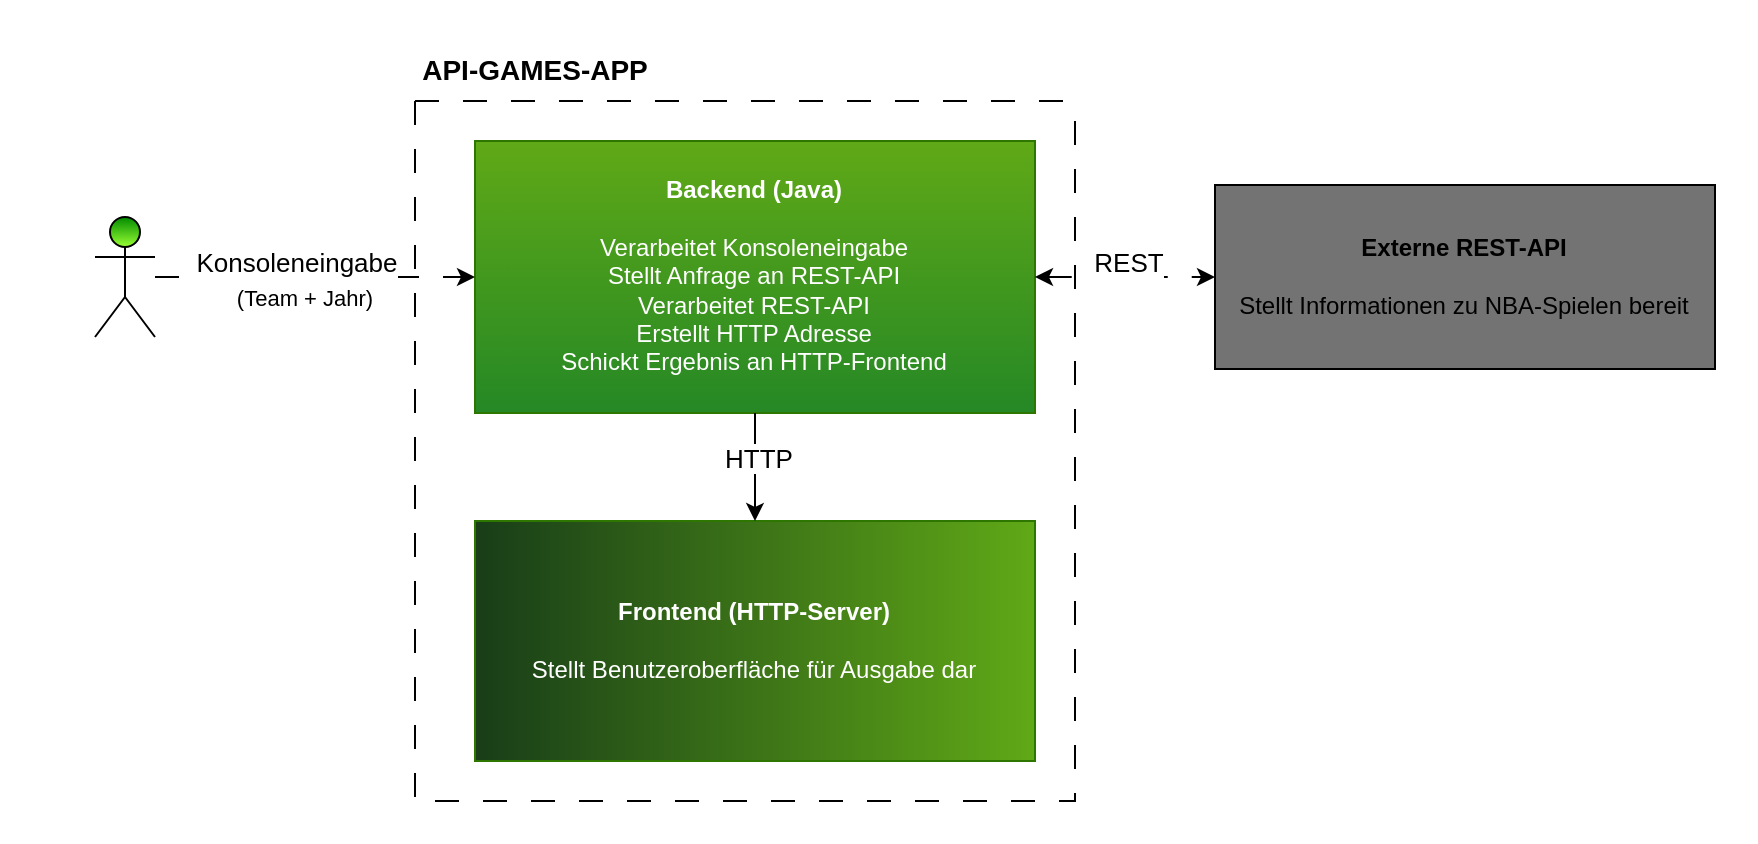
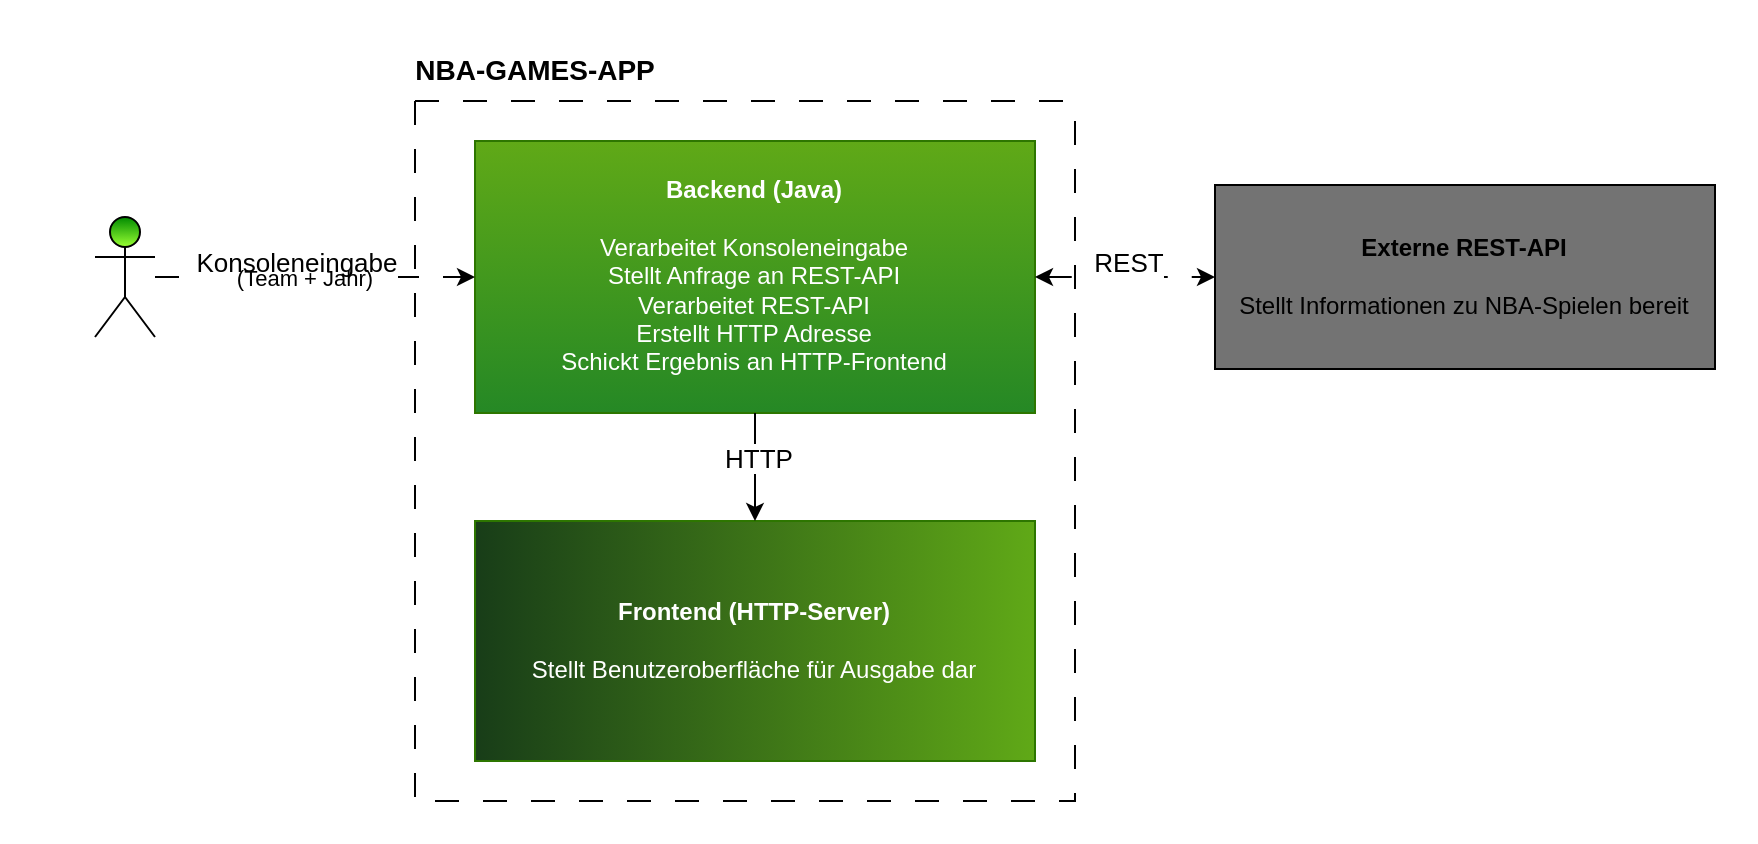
node "API-GAMES-APP": label "API-GAMES-APP" -> "NBA-GAMES-APP"
node "(Team + Jahr)": moved (305, 299) -> (305, 279)
